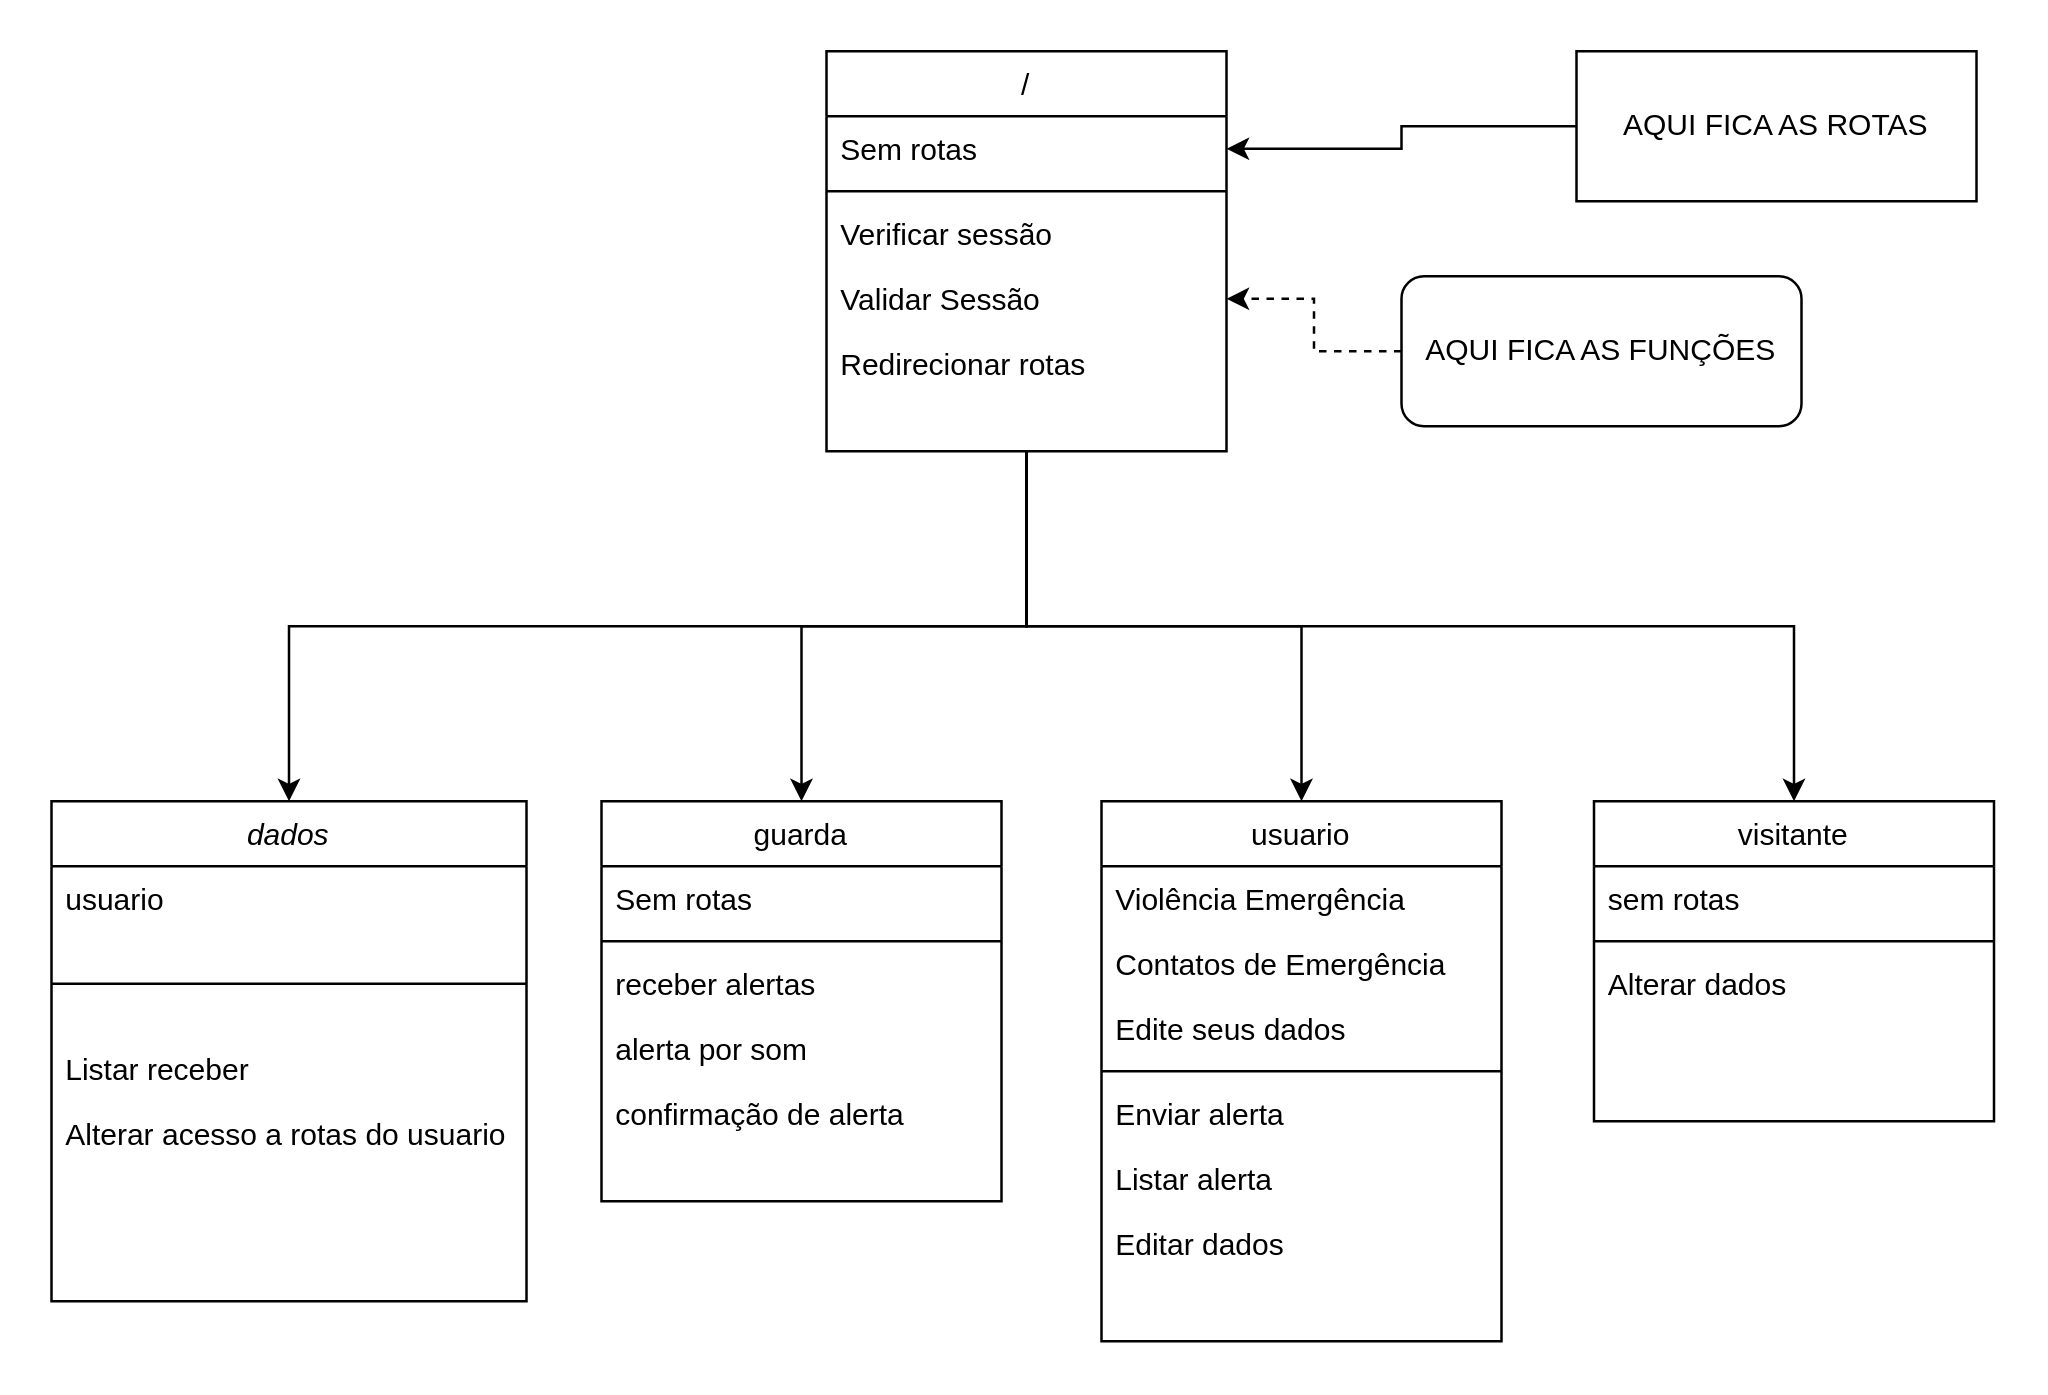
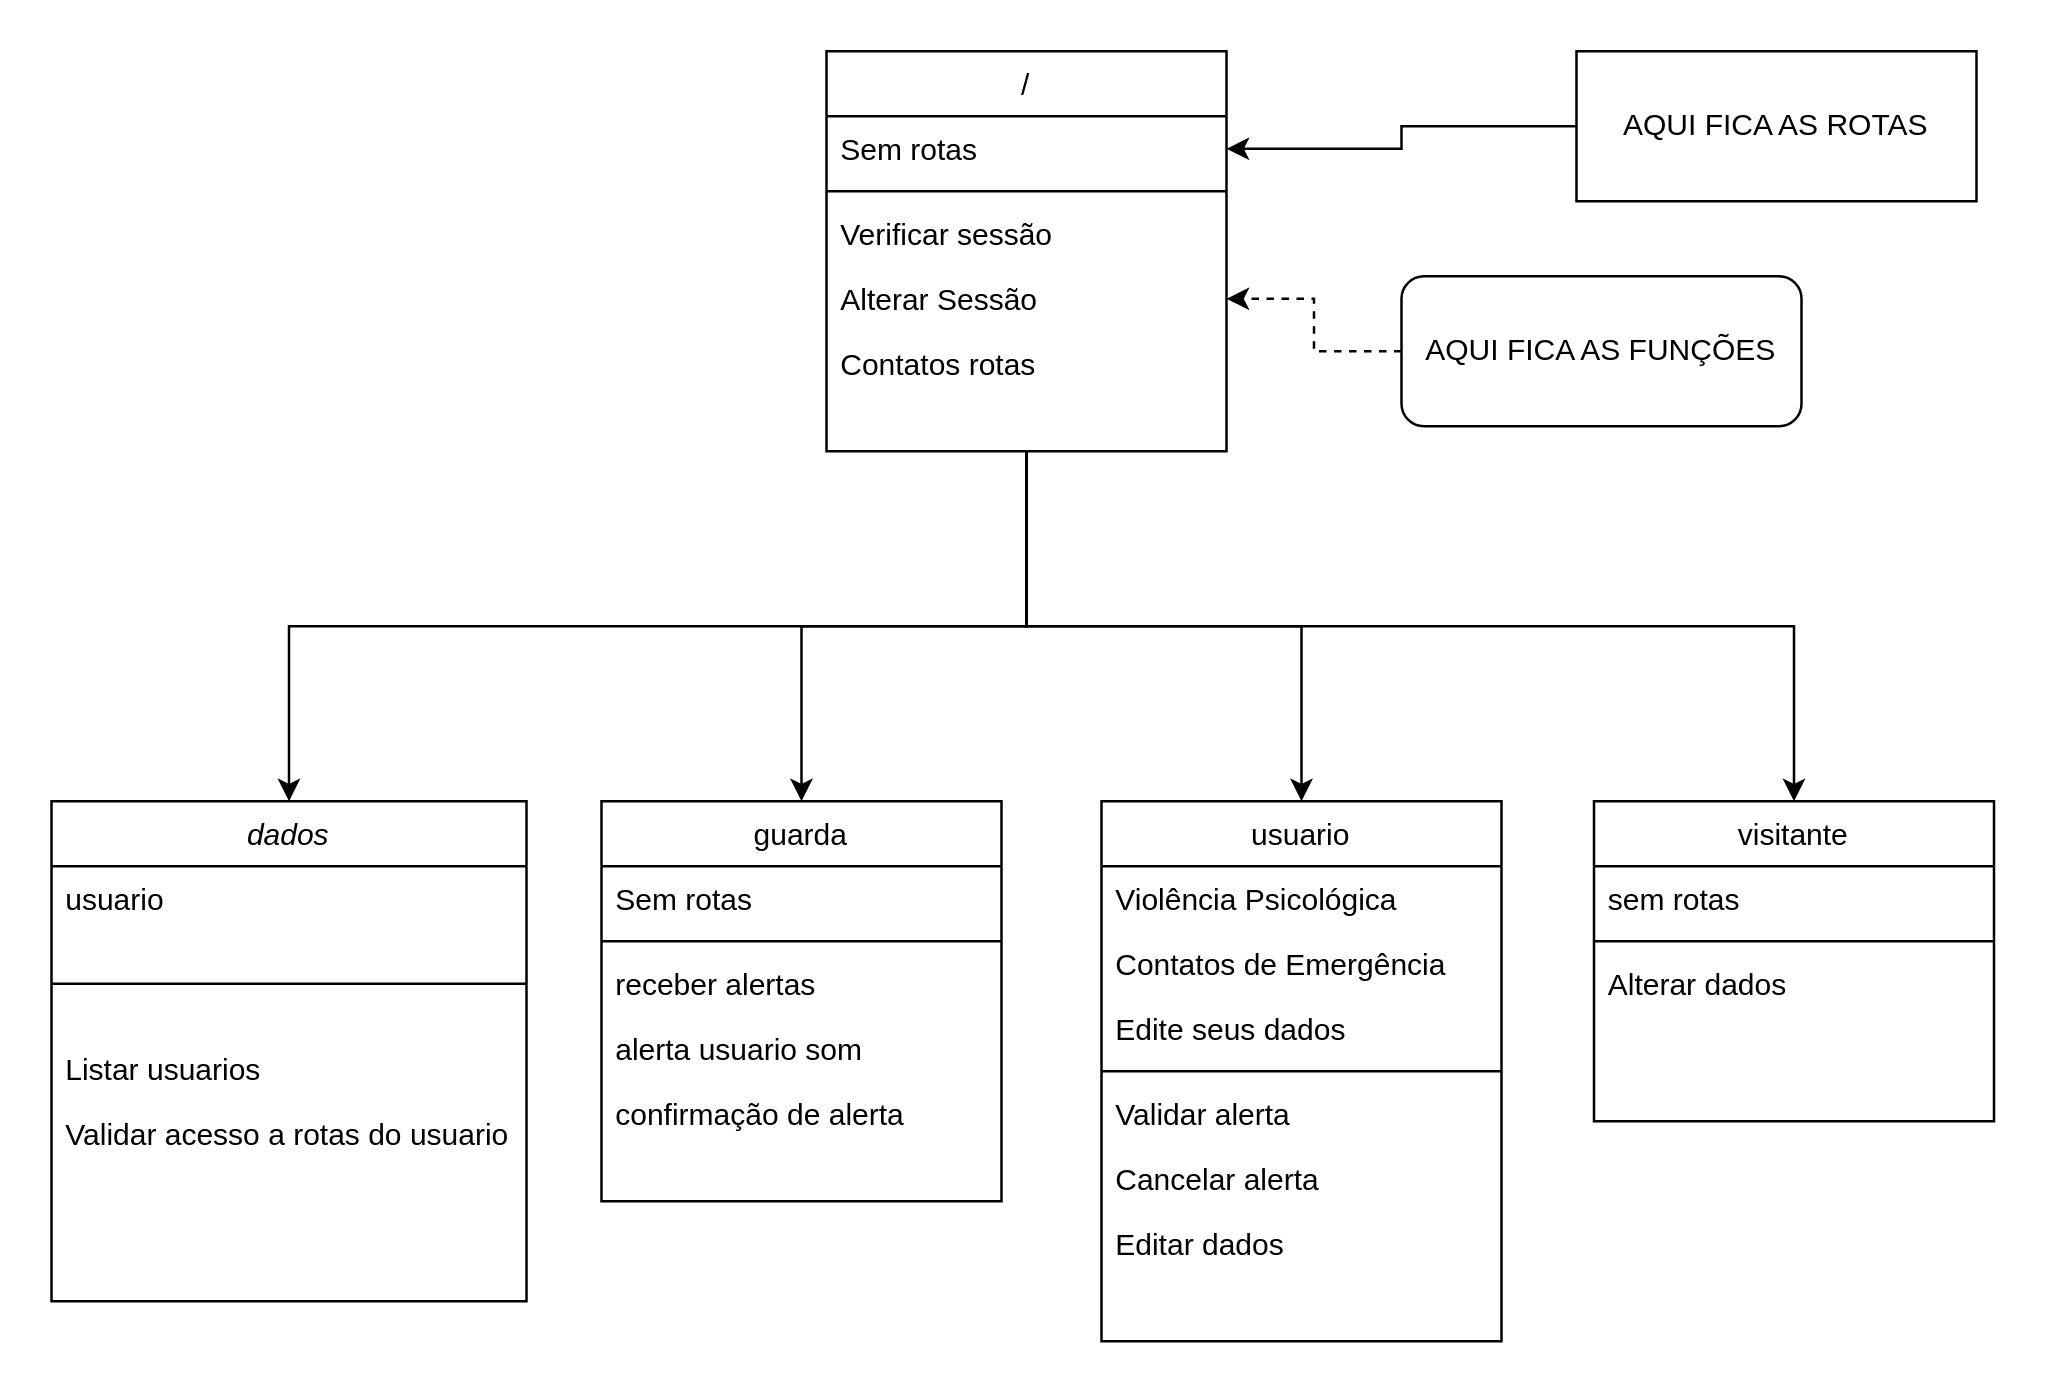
node "Validar Sessão": label "Validar Sessão" -> "Alterar Sessão"
node "Redirecionar rotas": label "Redirecionar rotas" -> "Contatos rotas"
node "Violência Emergência": label "Violência Emergência" -> "Violência Psicológica"
node "alerta por som": label "alerta por som" -> "alerta usuario som"
node "Listar receber": label "Listar receber" -> "Listar usuarios"
node "Enviar alerta": label "Enviar alerta" -> "Validar alerta"
node "Alterar acesso a rotas do usuario": label "Alterar acesso a rotas do usuario" -> "Validar acesso a rotas do usuario"
node "Listar alerta": label "Listar alerta" -> "Cancelar alerta"
